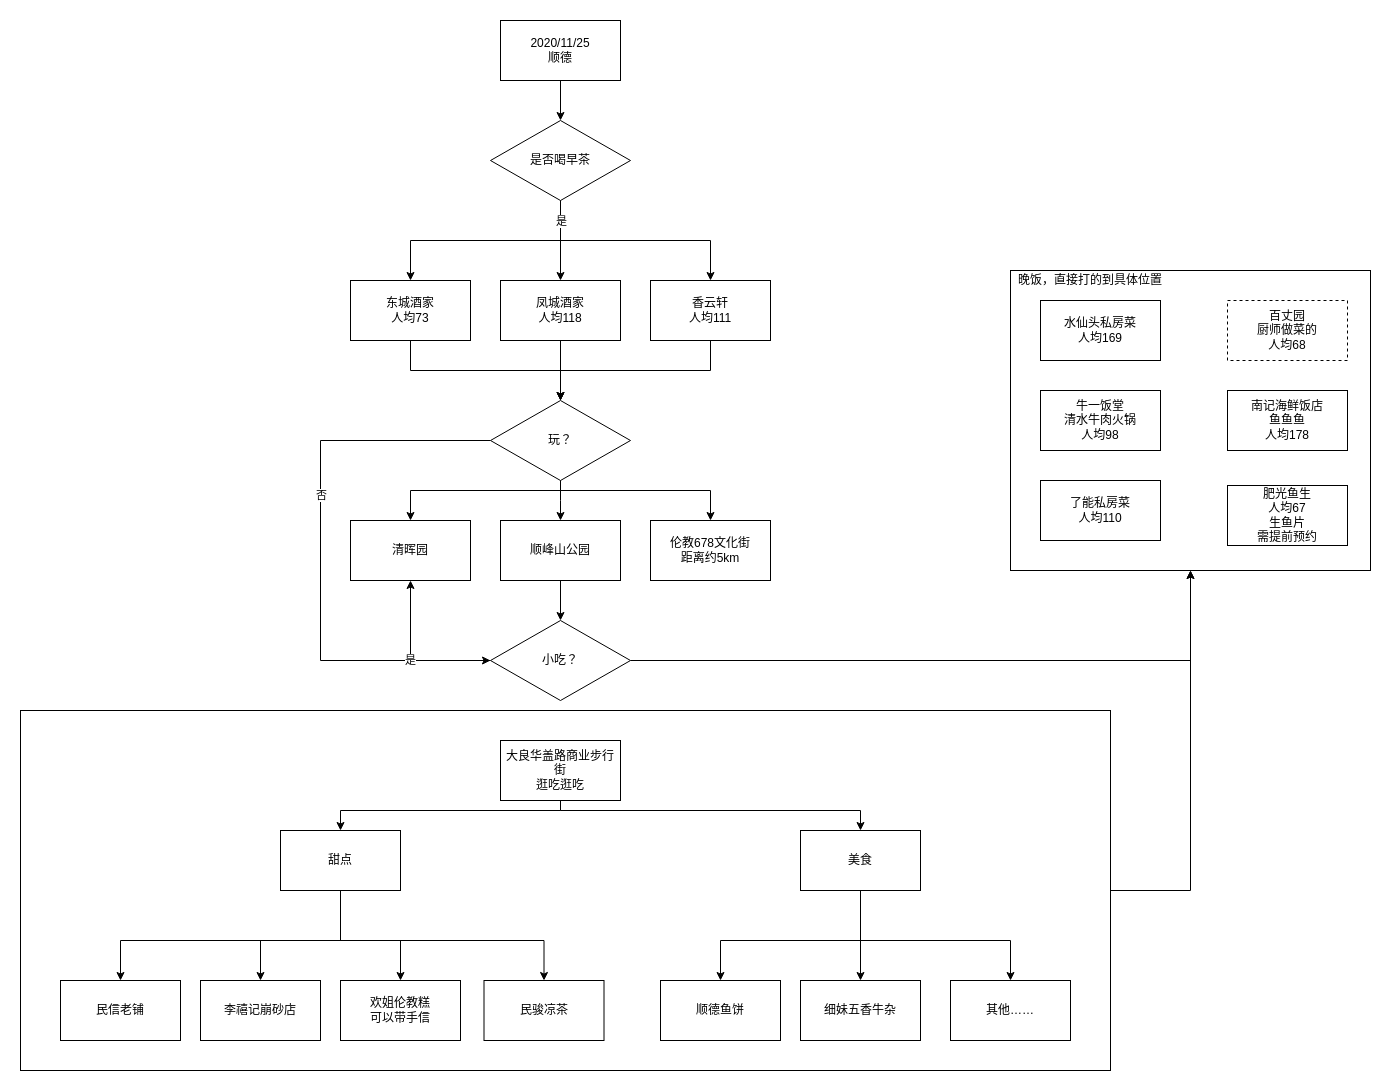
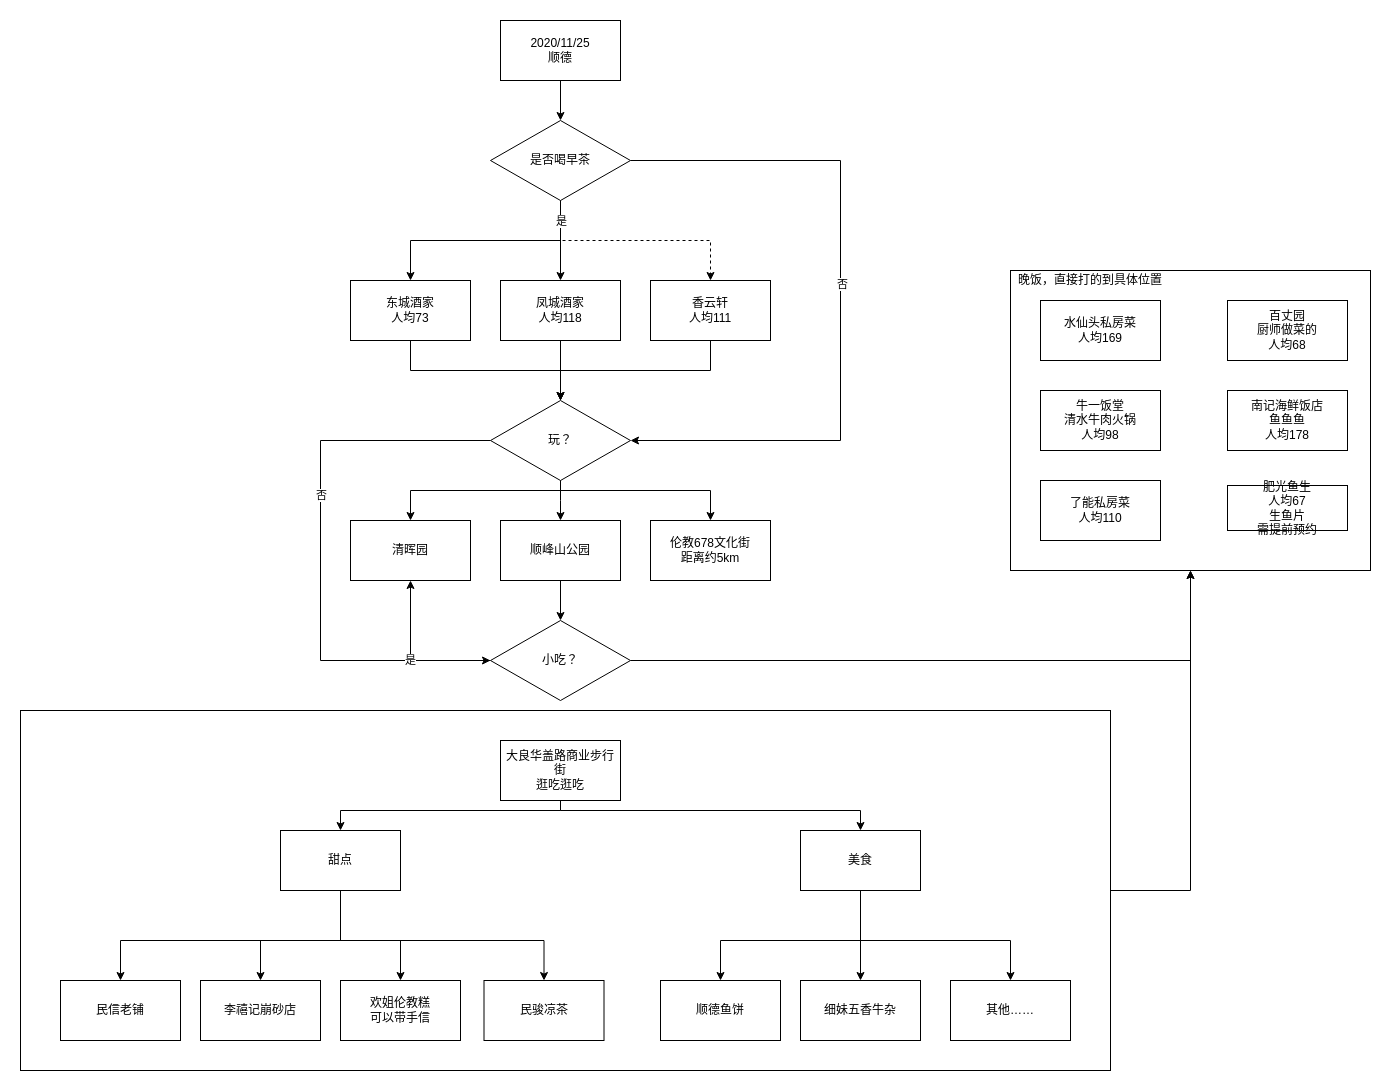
edge "是否喝早茶" -> "香云轩 人均111": style solid -> dashed
edge "是否喝早茶" -> "玩？": added, label "否"
node "百丈园 厨师做菜的 人均68": style dashed -> solid
node "肥光鱼生 人均67 生鱼片 需提前预约": size 120x60 -> 120x45
